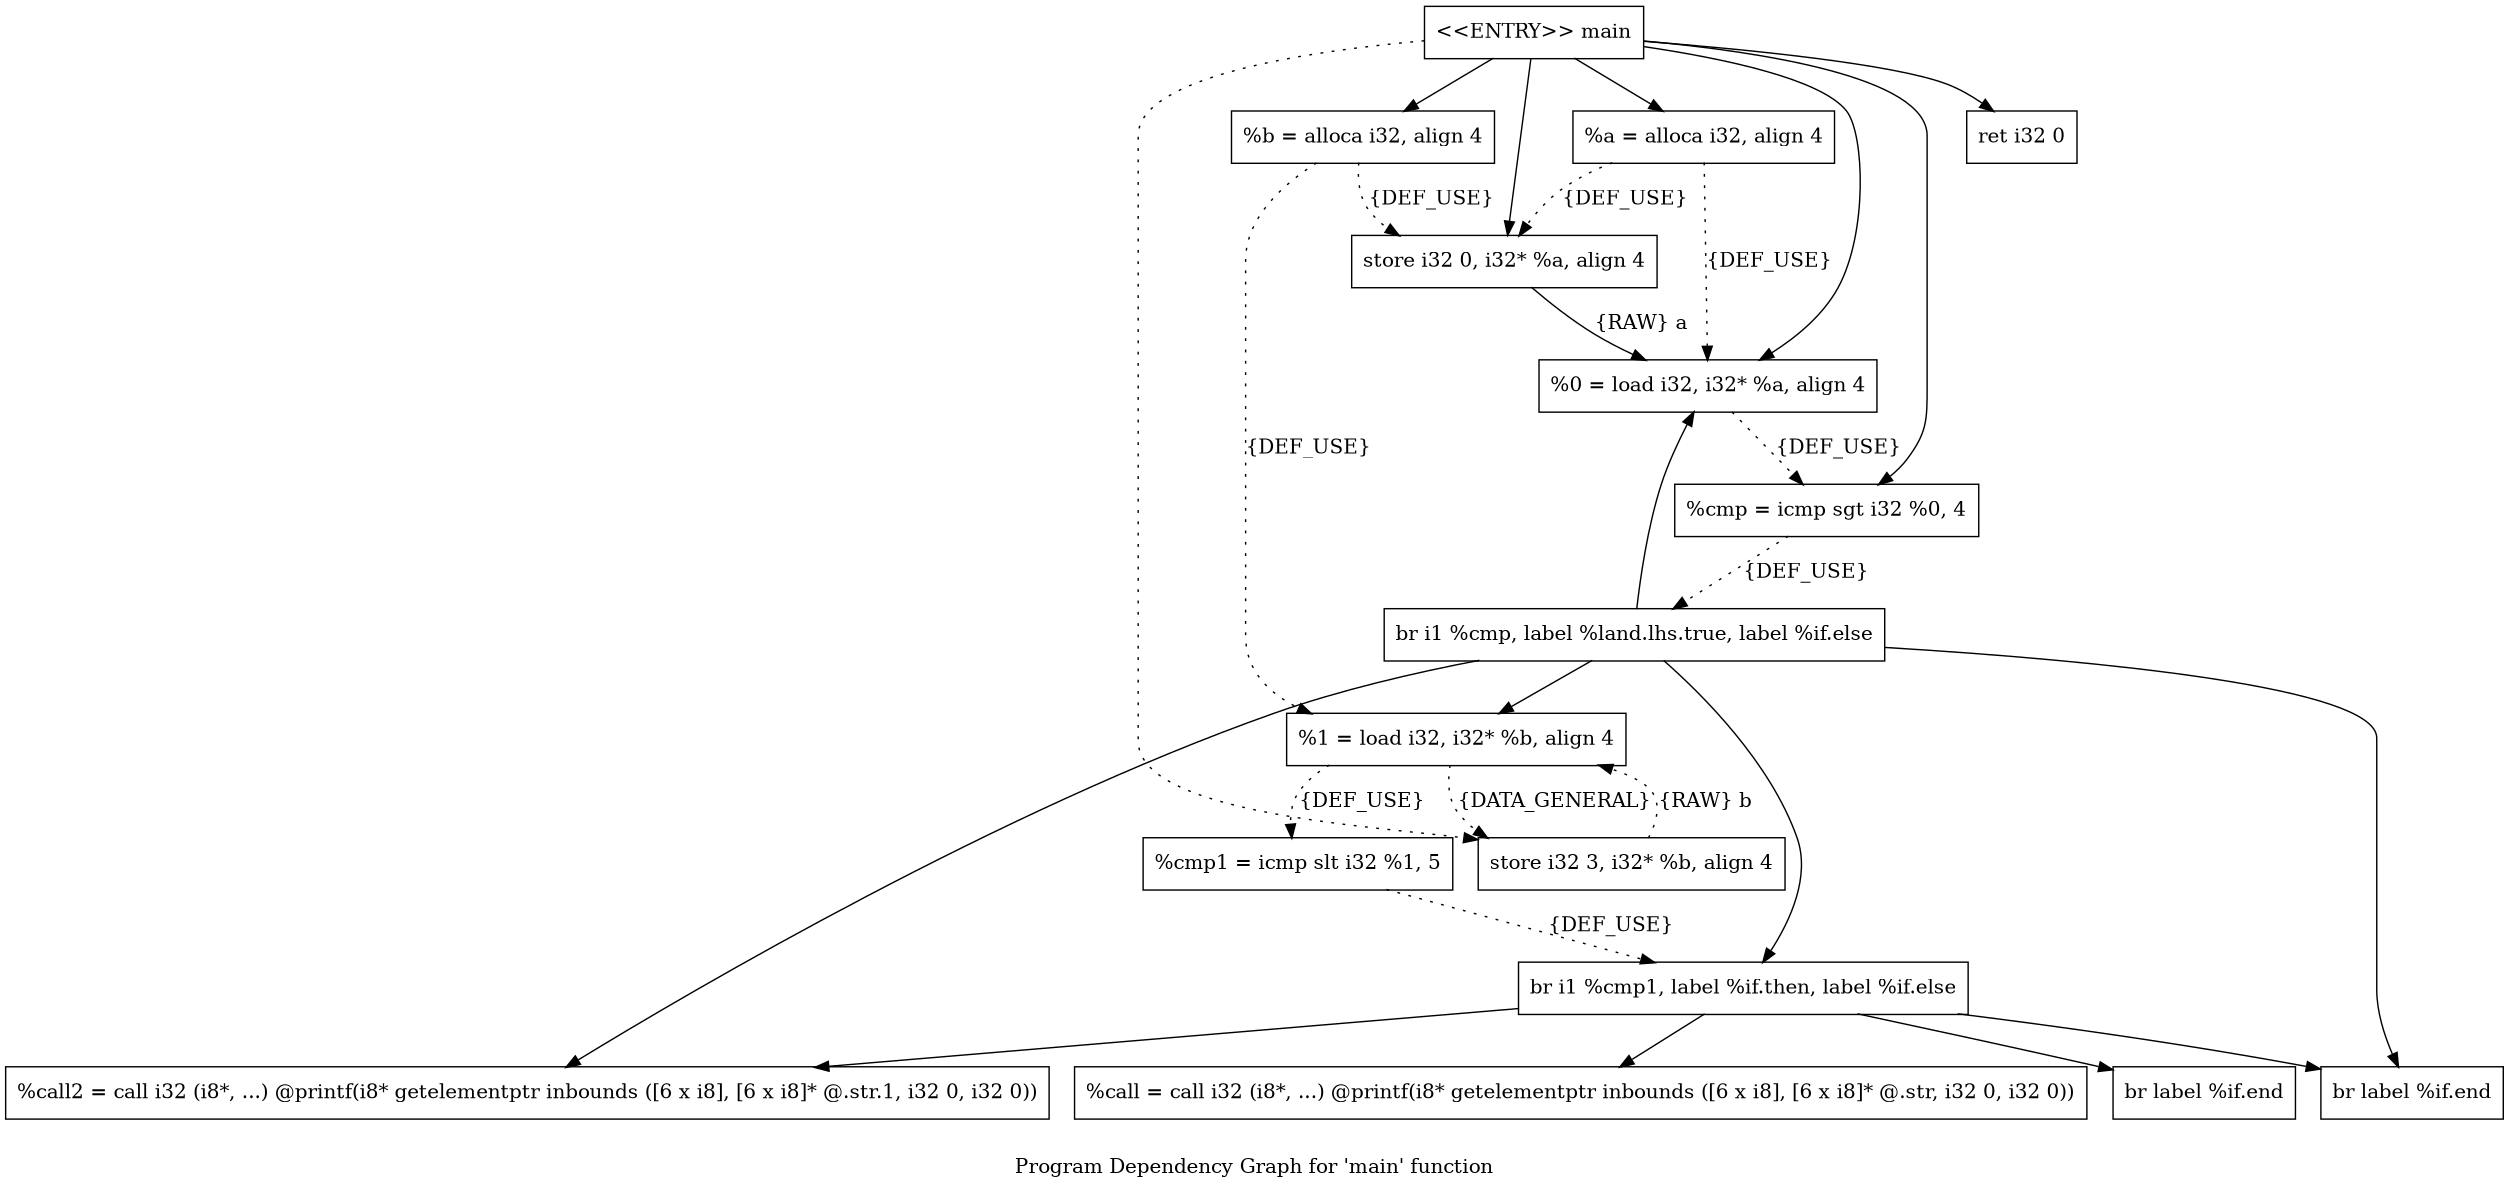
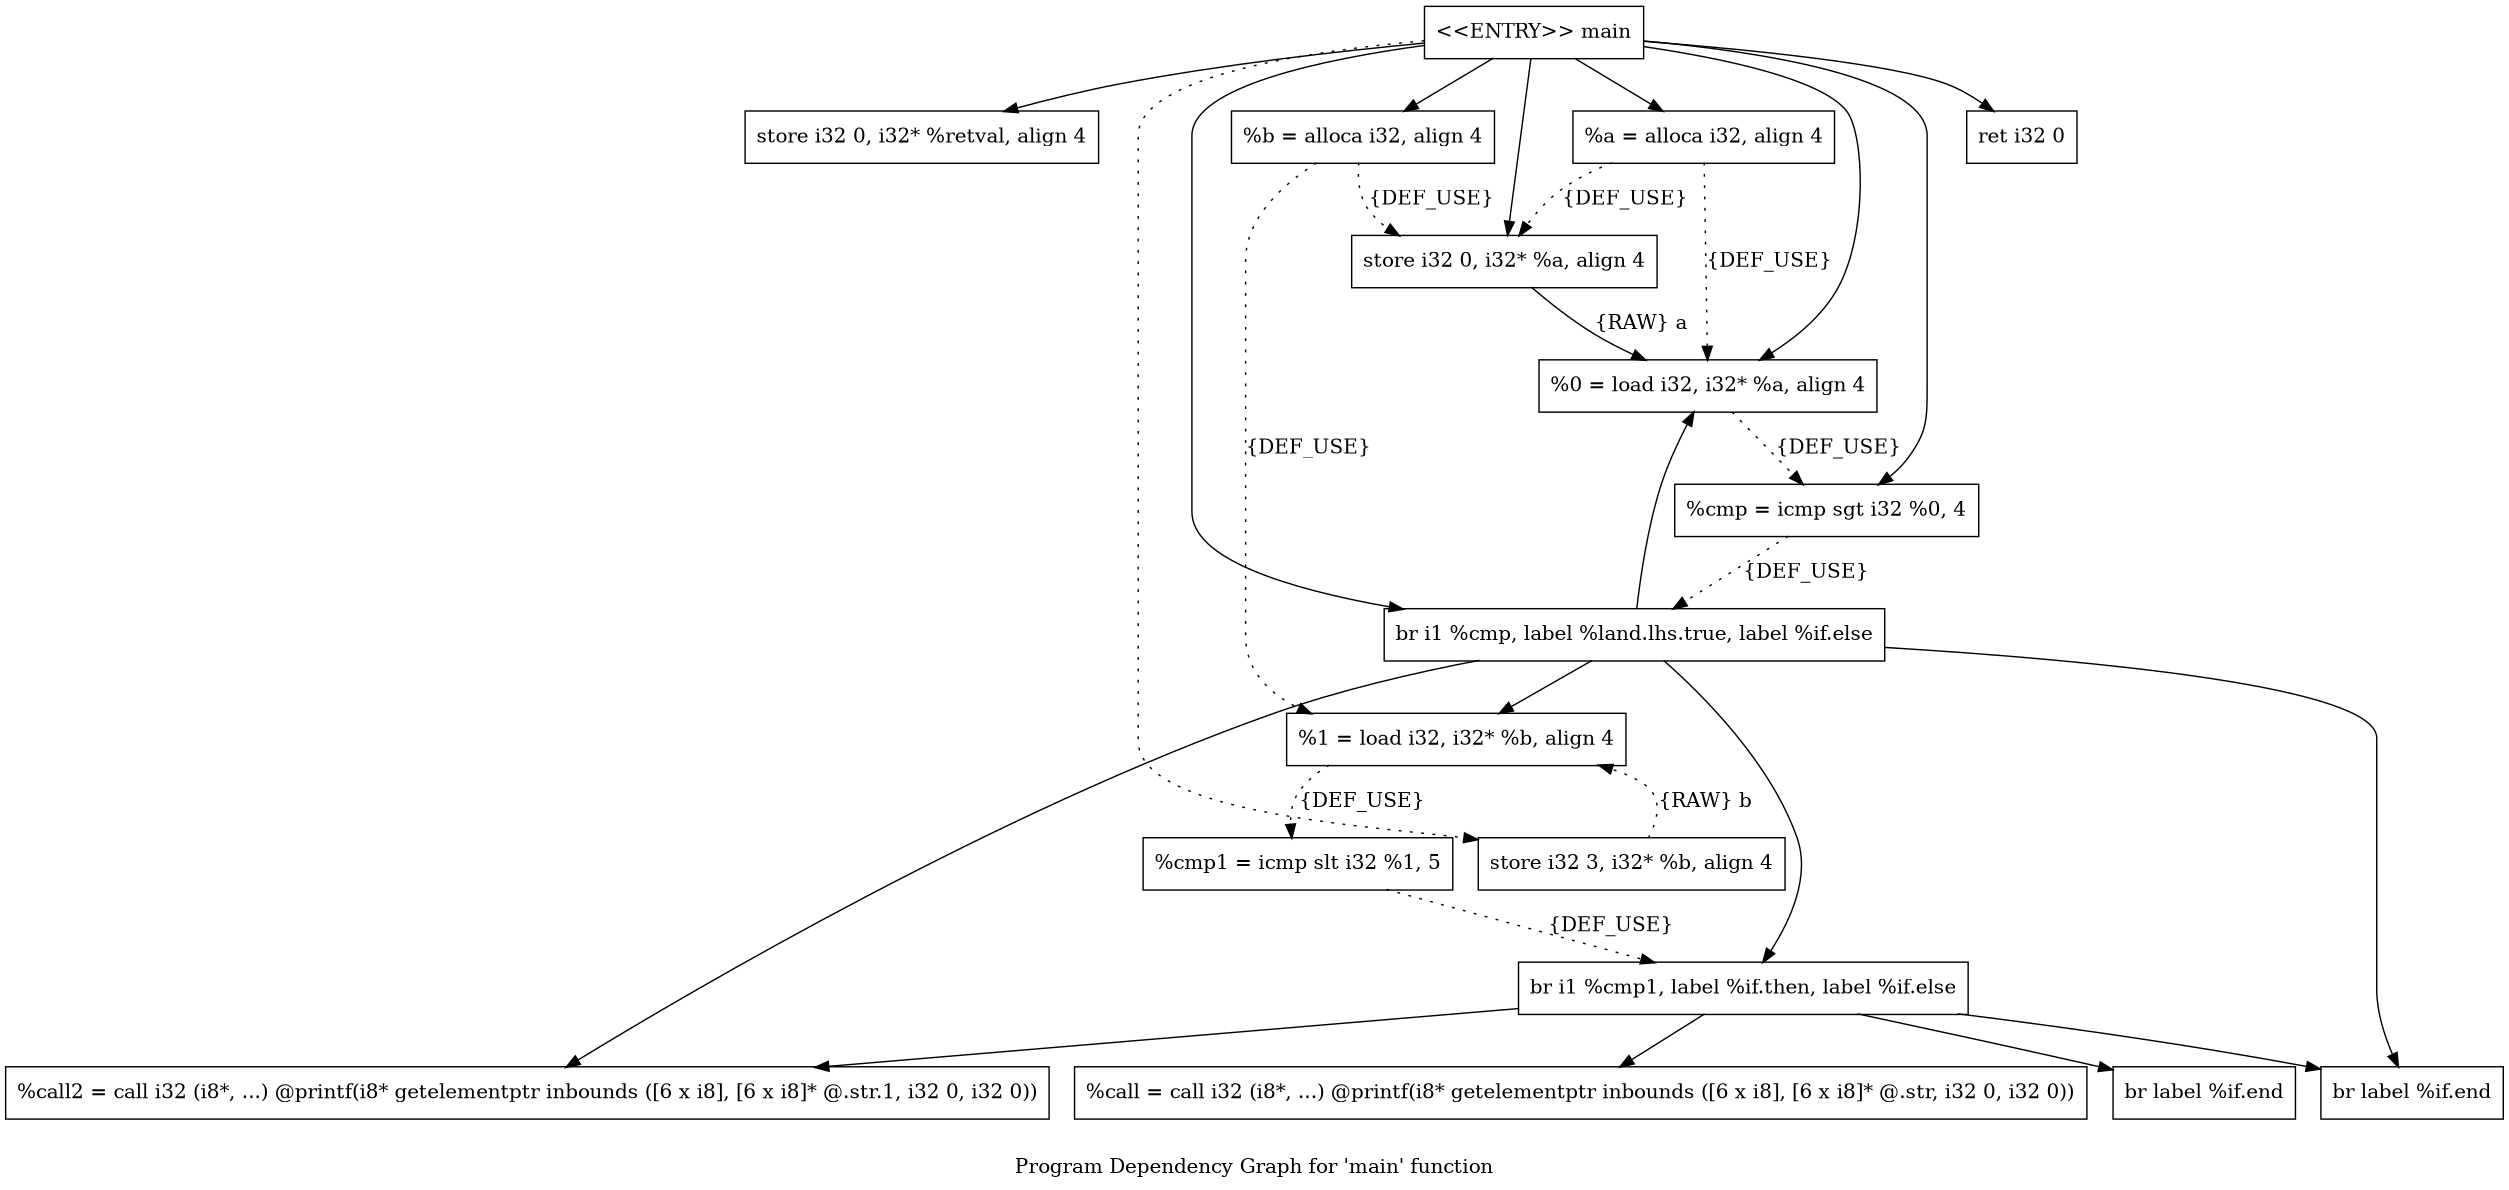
node "store i32 0, i32* %retval, align 4": added
edge "<<ENTRY>> main" -> "br i1 %cmp, label %land.lhs.true, label %if.else": added
edge "%1 = load i32, i32* %b, align 4" -> "store i32 3, i32* %b, align 4": removed, label "{DATA_GENERAL}"
